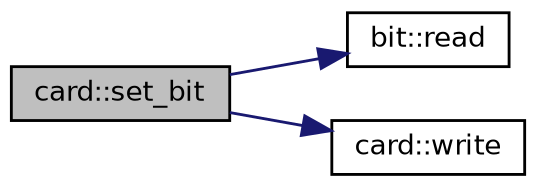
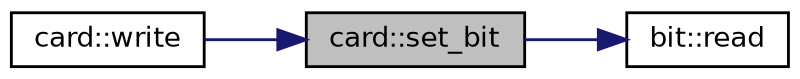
edge "card::set_bit" -> "card::write": reversed
